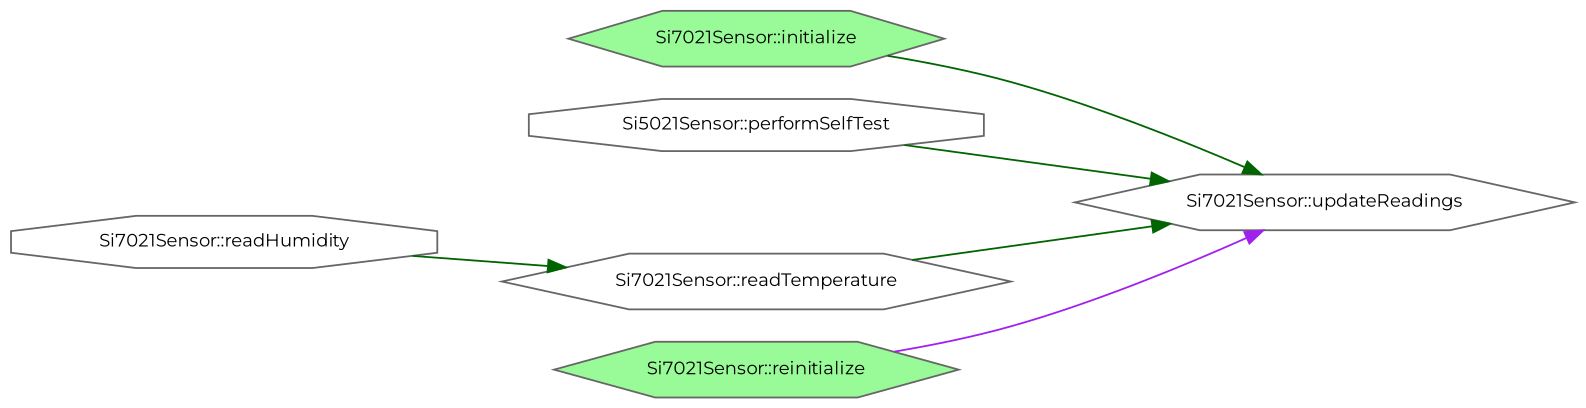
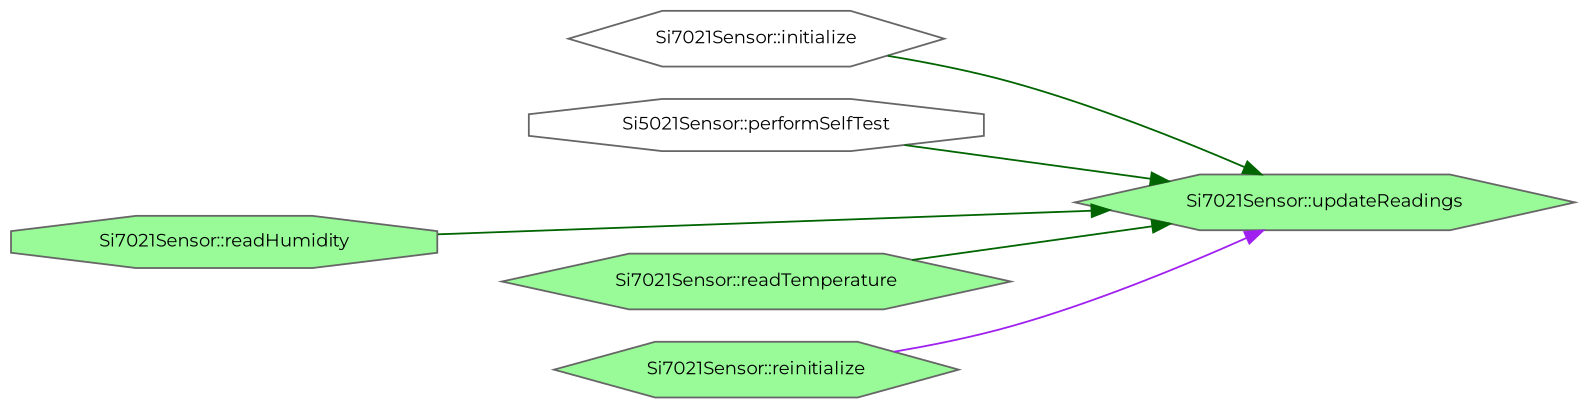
node "Si7021Sensor::initialize": fillcolor palegreen -> white
node "Si7021Sensor::updateReadings": fillcolor white -> palegreen
node "Si7021Sensor::readHumidity": fillcolor white -> palegreen
edge "Si7021Sensor::readHumidity" -> "Si7021Sensor::readTemperature": now "Si7021Sensor::readHumidity" -> "Si7021Sensor::updateReadings"
node "Si7021Sensor::readTemperature": fillcolor white -> palegreen
